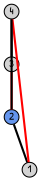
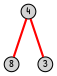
edge "4" -- "3": color black -> red
node "2": removed
node "1": label "1" -> "8"
